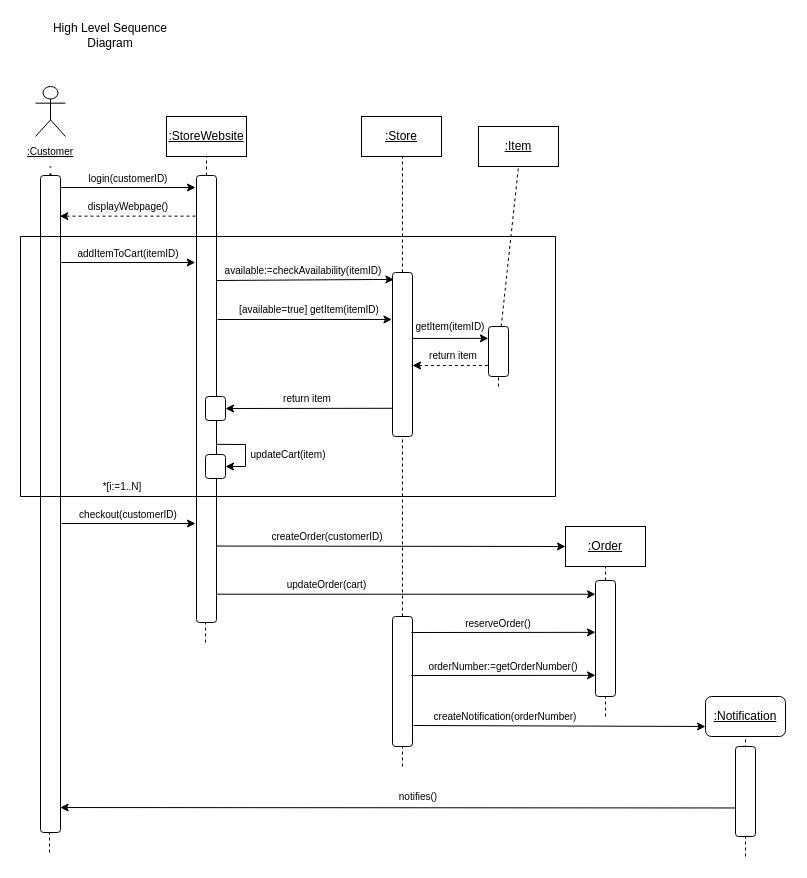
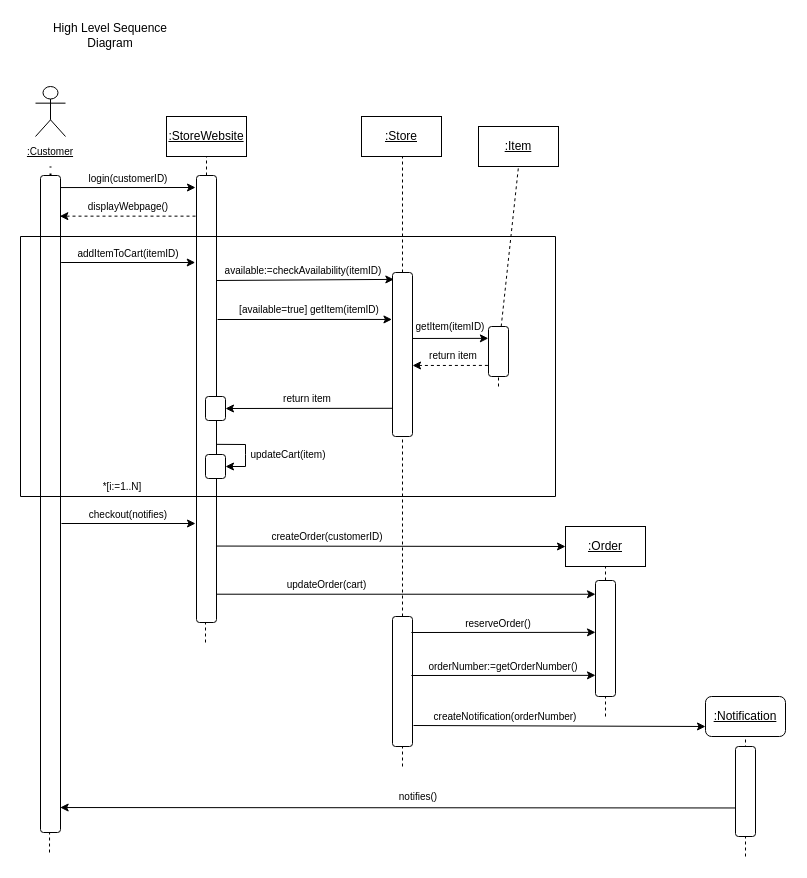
node "checkout(customerID)": label "checkout(customerID)" -> "checkout(notifies)"
